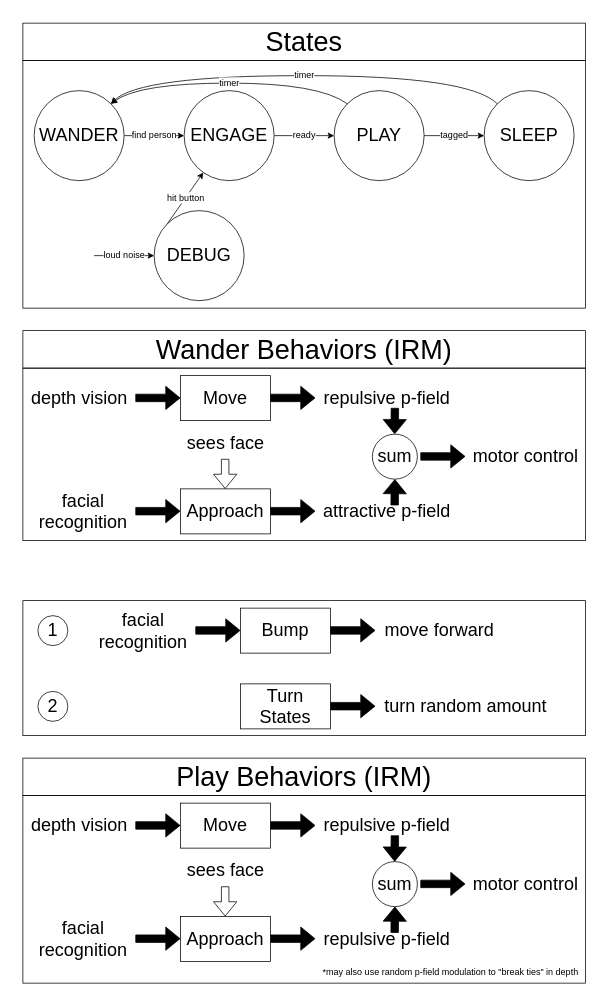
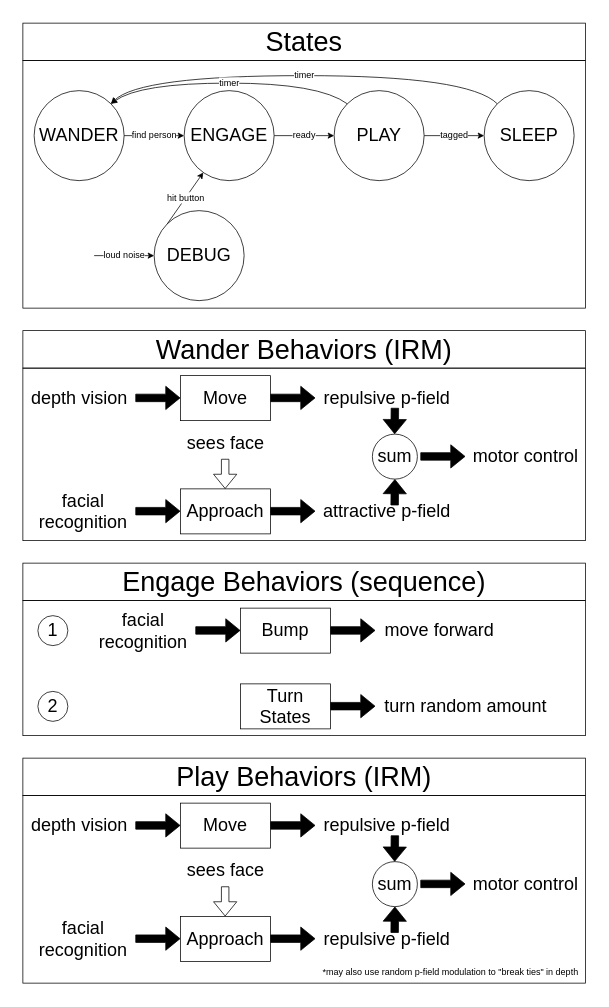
node "Engage Behaviors (sequence)": added
